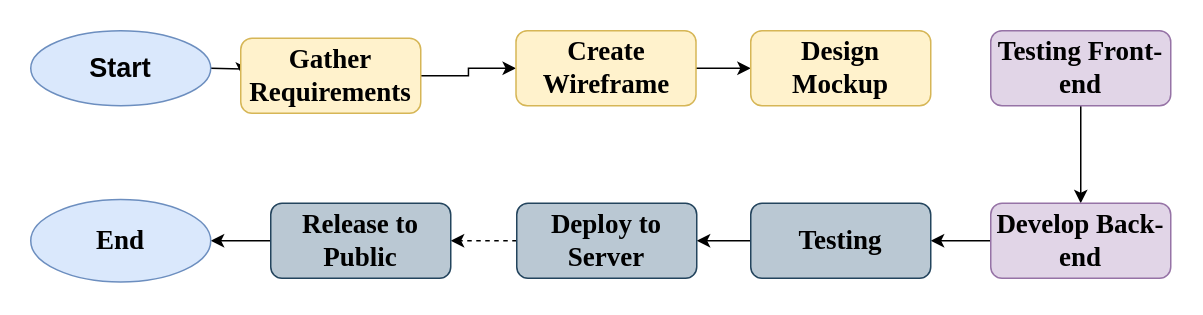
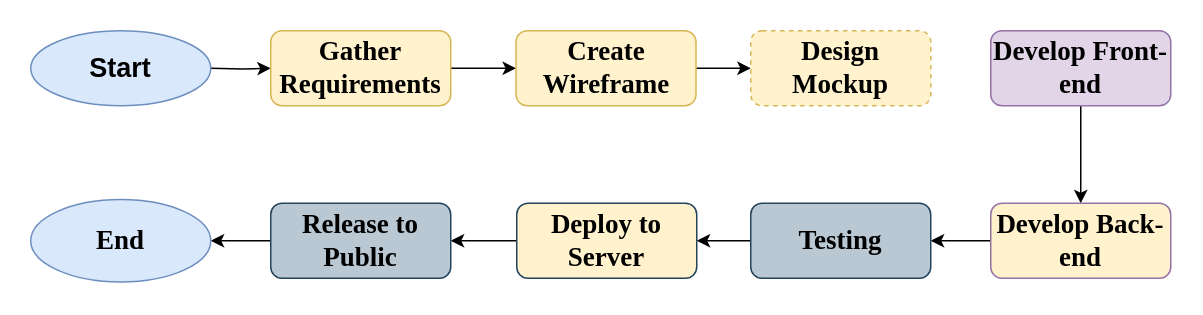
node "Design Mockup": style solid -> dashed
node "Testing Front-end": label "Testing Front-end" -> "Develop Front-end"
node "Gather Requirements": moved (331, 76) -> (361, 68)
edge "Deploy to Server" -> "Release to Public": style dashed -> solid
node "Deploy to Server": fillcolor #bac8d3 -> #fff2cc
node "Develop Back-end": fillcolor #e1d5e7 -> #fff2cc
